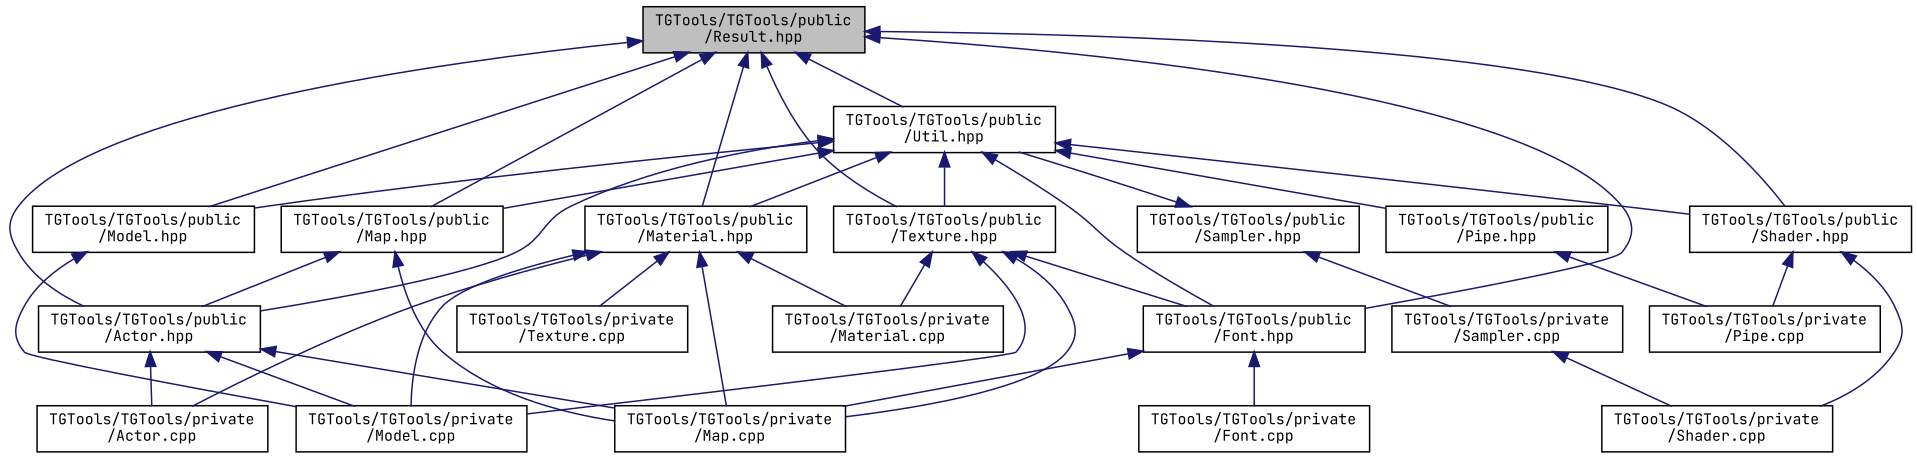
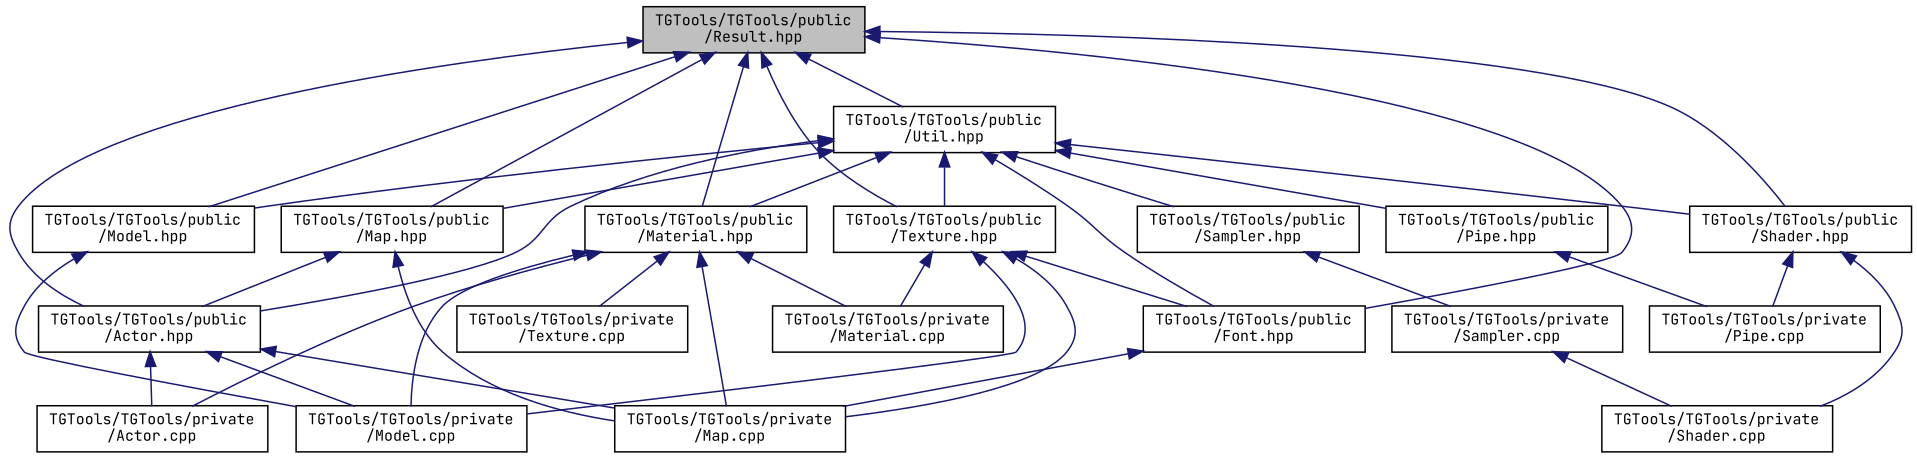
edge "TGTools/TGTools/public /Util.hpp" -> "TGTools/TGTools/public /Sampler.hpp": reversed
node "TGTools/TGTools/private /Font.cpp": removed
